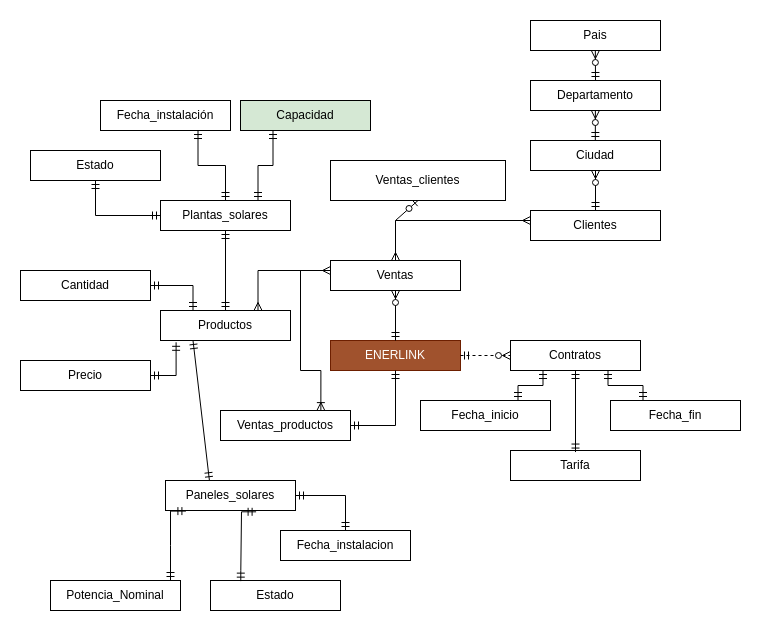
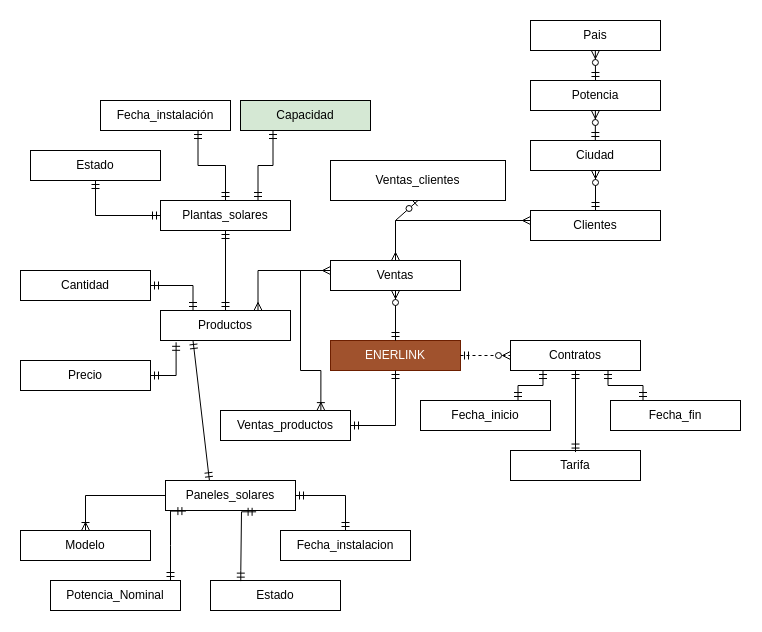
node "Departamento": label "Departamento" -> "Potencia"
edge "Paneles_solares" -> "Modelo": added
node "Modelo": added
